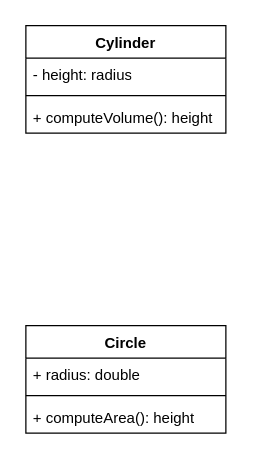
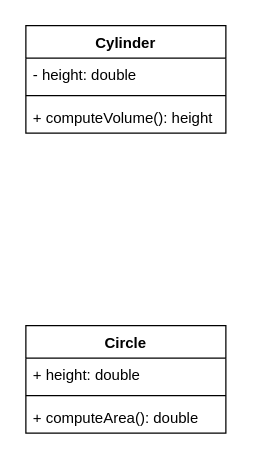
node "- height: radius": label "- height: radius" -> "- height: double"
node "+ radius: double": label "+ radius: double" -> "+ height: double"
node "+ computeArea(): height": label "+ computeArea(): height" -> "+ computeArea(): double"
